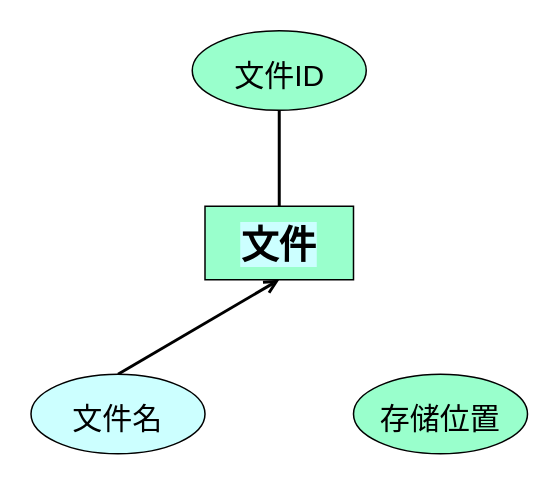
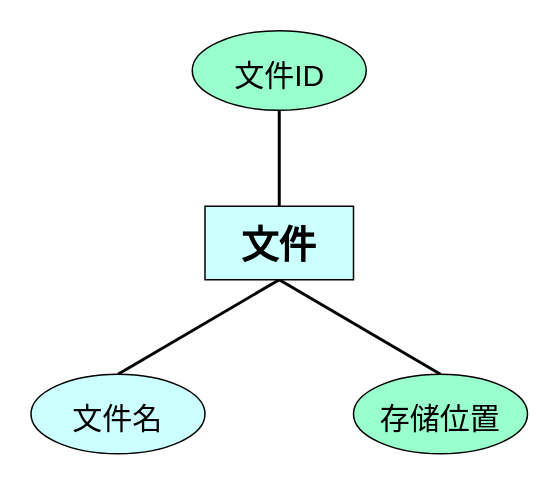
node "文件": fillcolor #99ffcc -> #ccffff
edge "文件名" -> "文件": arrowhead open -> none
edge "文件" -- "存储位置": added
